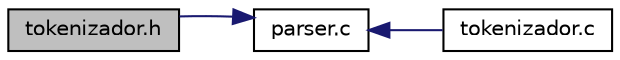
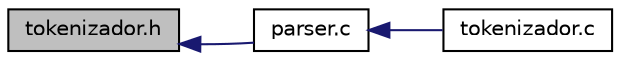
edge "tokenizador.h" -> "parser.c": reversed
